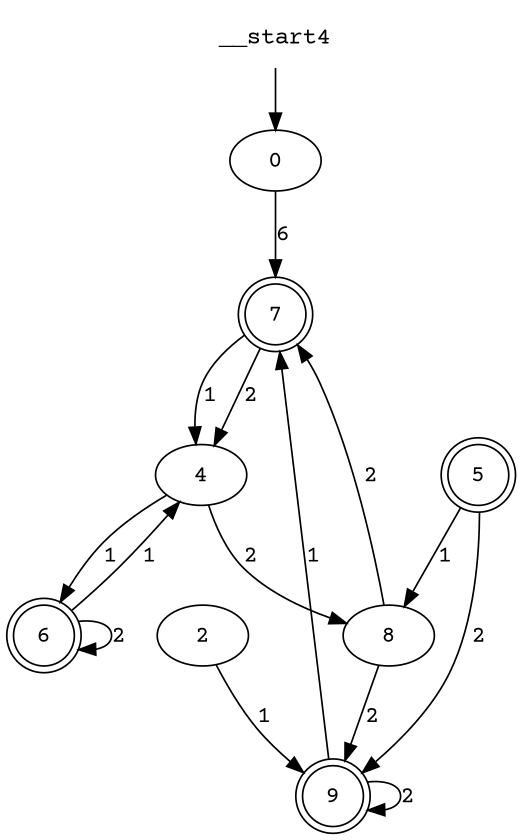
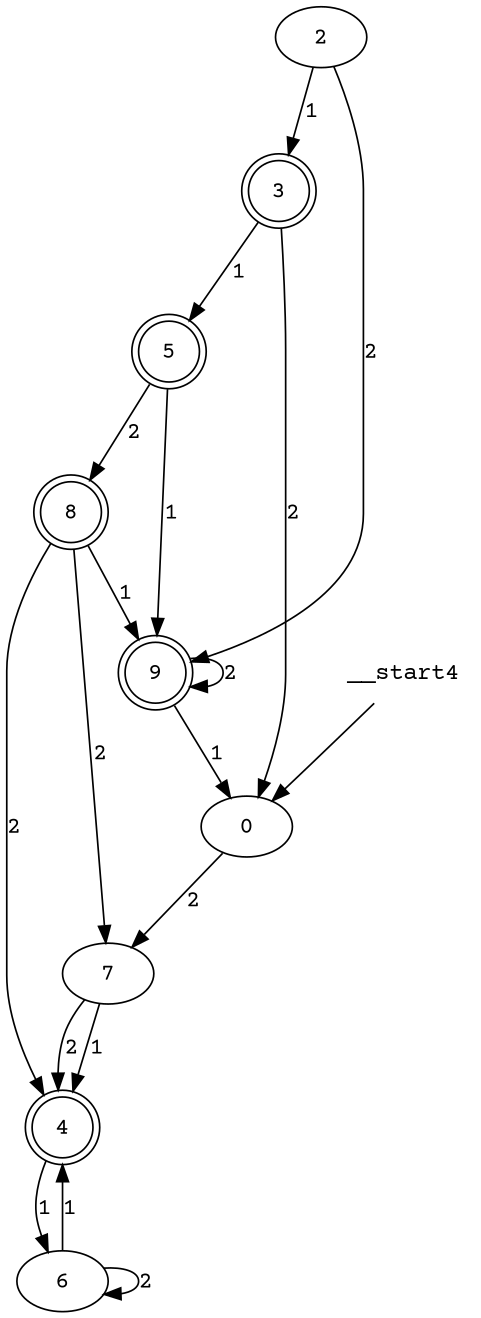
node "3": added
edge "0" -> "7": label "6" -> "2"
node "7": shape doublecircle -> ellipse
node "4": shape ellipse -> doublecircle
edge "5" -> "8": label "1" -> "2"
edge "9" -> "7": now "9" -> "0"
edge "4" -> "8": reversed
node "6": shape doublecircle -> ellipse
node "8": shape ellipse -> doublecircle
edge "5" -> "9": label "2" -> "1"
edge "2" -> "9": label "1" -> "2"
edge "8" -> "9": label "2" -> "1"
